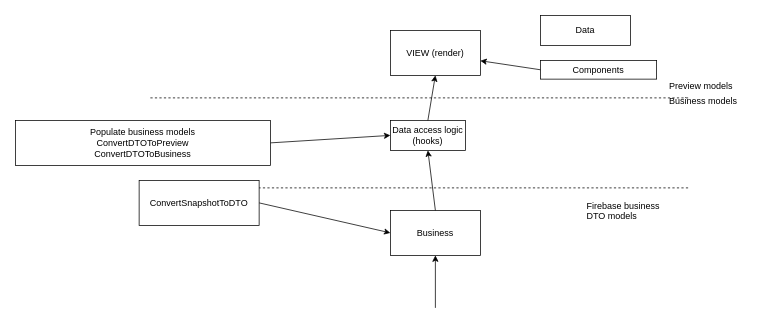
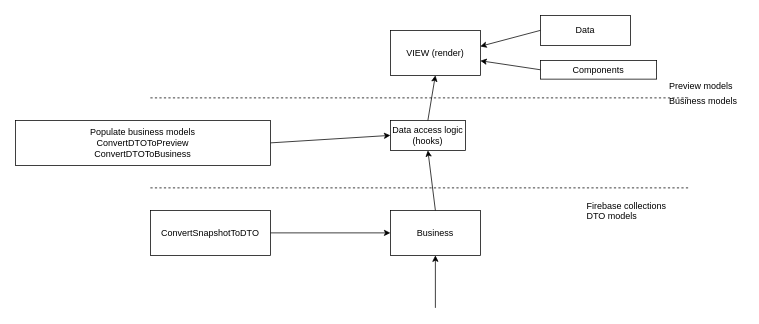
edge "Data" -> "VIEW (render)": added
node "ConvertSnapshotToDTO": moved (199, 203) -> (210, 233)
node "Firebase business DTO models": label "Firebase business DTO models" -> "Firebase collections DTO models"
